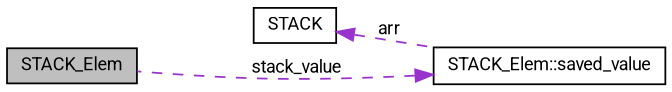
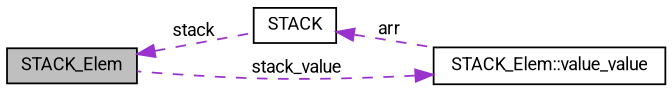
edge "STACK" -> "STACK_Elem": added, label "stack"
node "STACK_Elem::saved_value": label "STACK_Elem::saved_value" -> "STACK_Elem::value_value"
